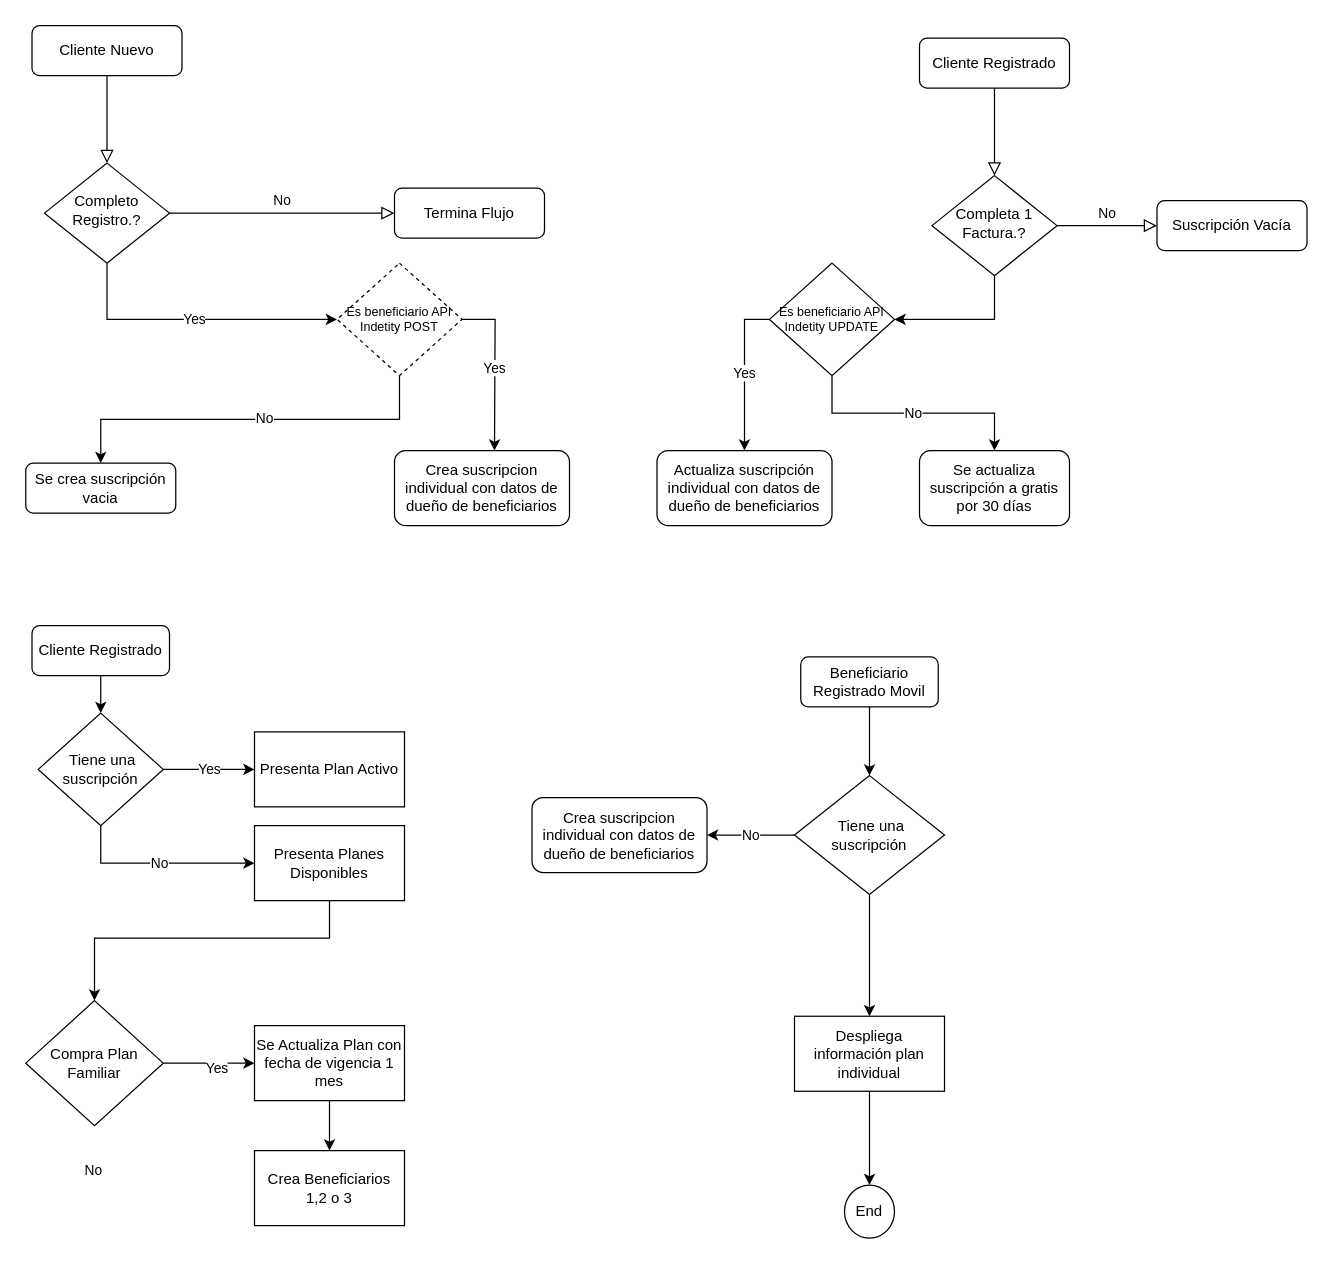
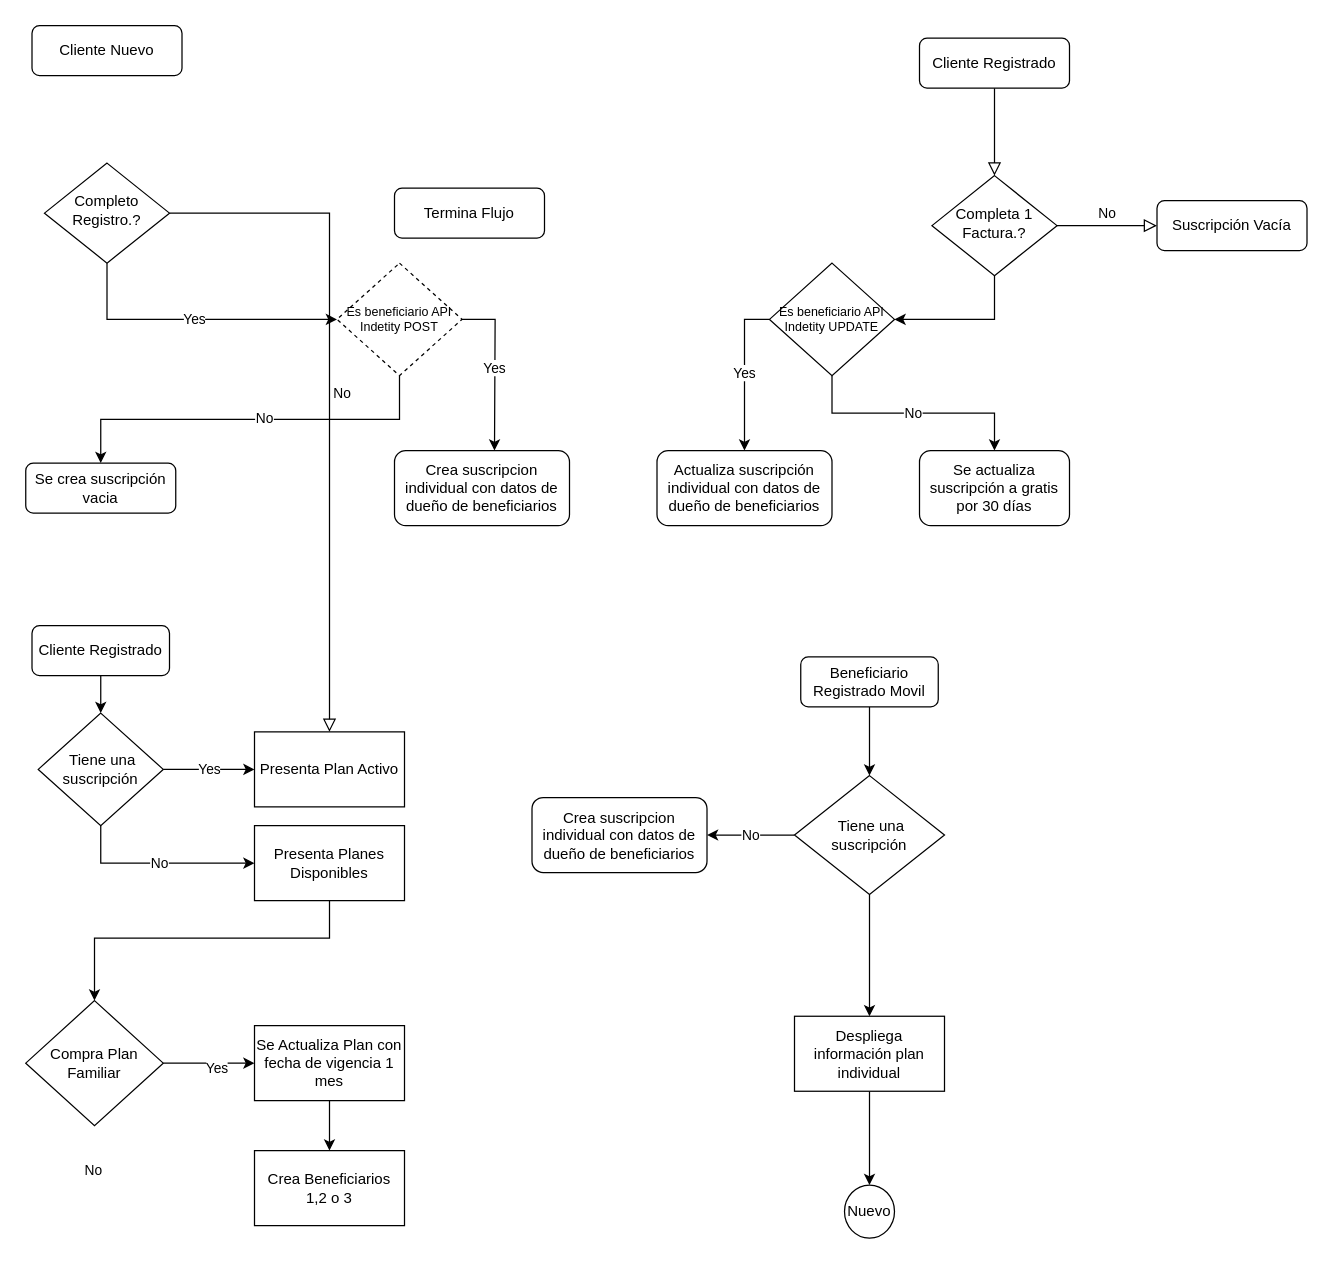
edge "Cliente Nuevo" -> "Completo Registro.?": removed
edge "Completo Registro.?" -> "Termina Flujo": now "Completo Registro.?" -> "Presenta Plan Activo"
node "End": label "End" -> "Nuevo"
